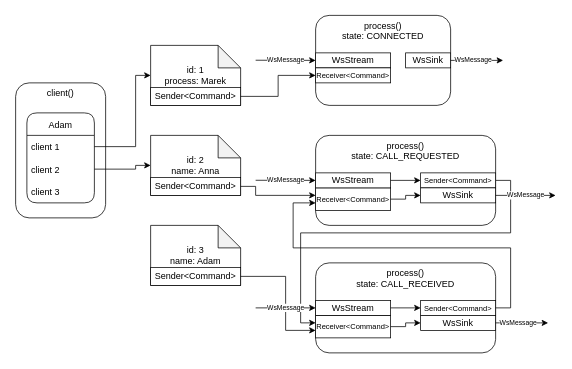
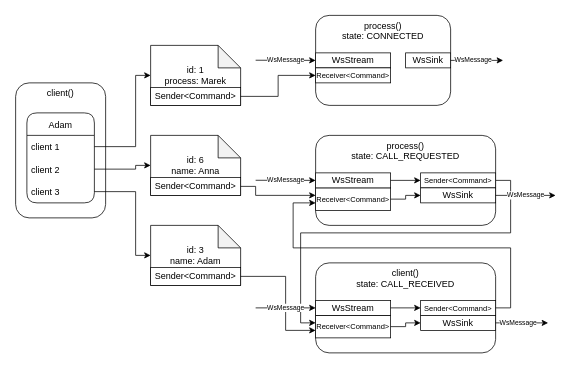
node "id: 2 name: Anna": label "id: 2 name: Anna" -> "id: 6 name: Anna"
edge "client 3" -> "id: 3 name: Adam": added
node "process() state: CALL_RECEIVED": label "process() state: CALL_RECEIVED" -> "client() state: CALL_RECEIVED"
